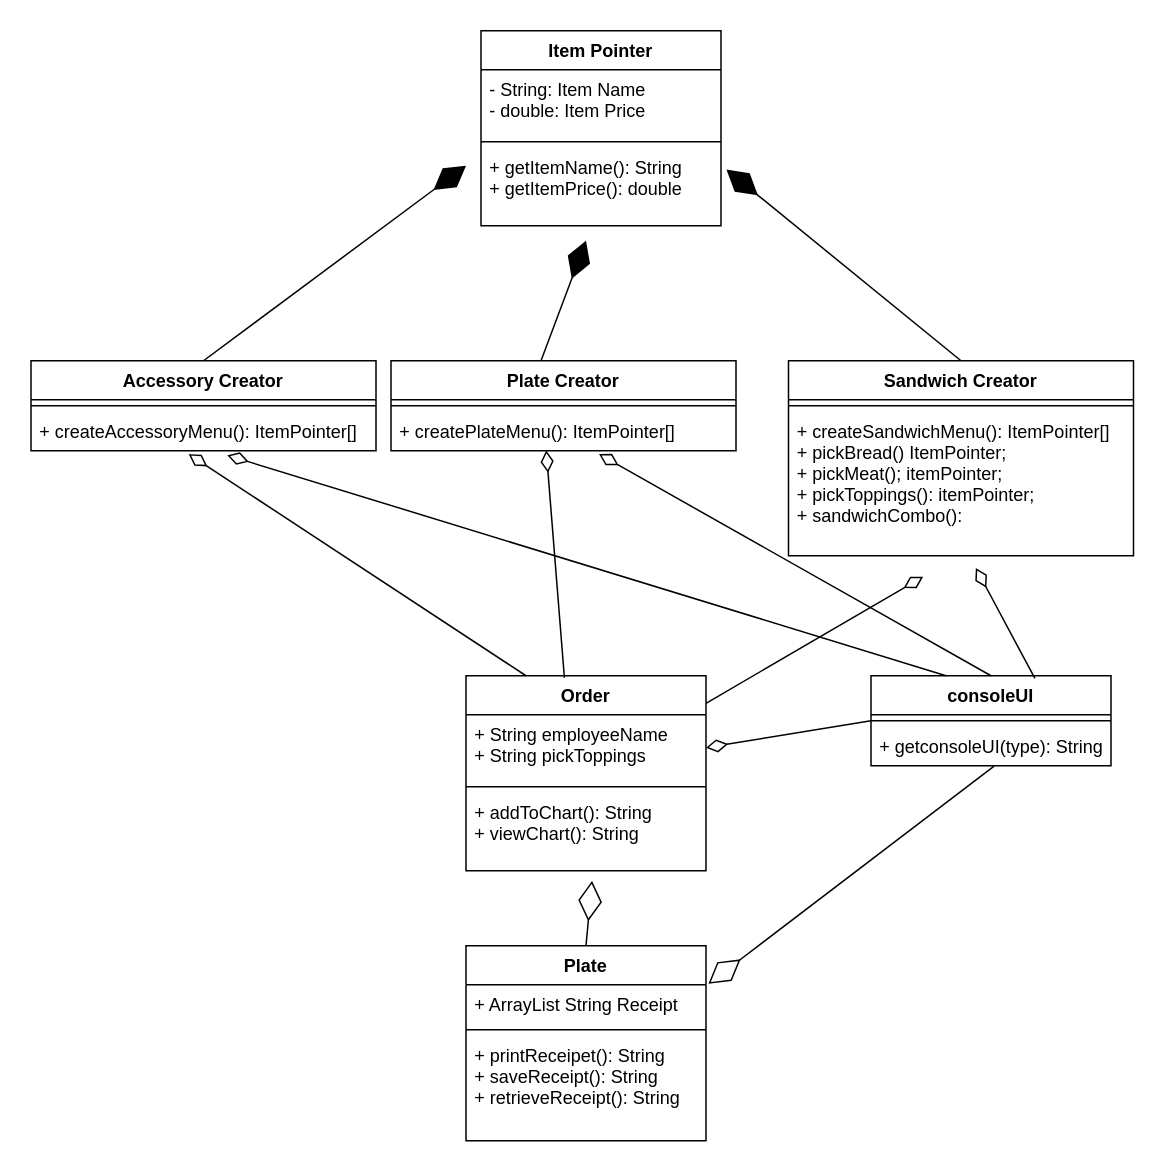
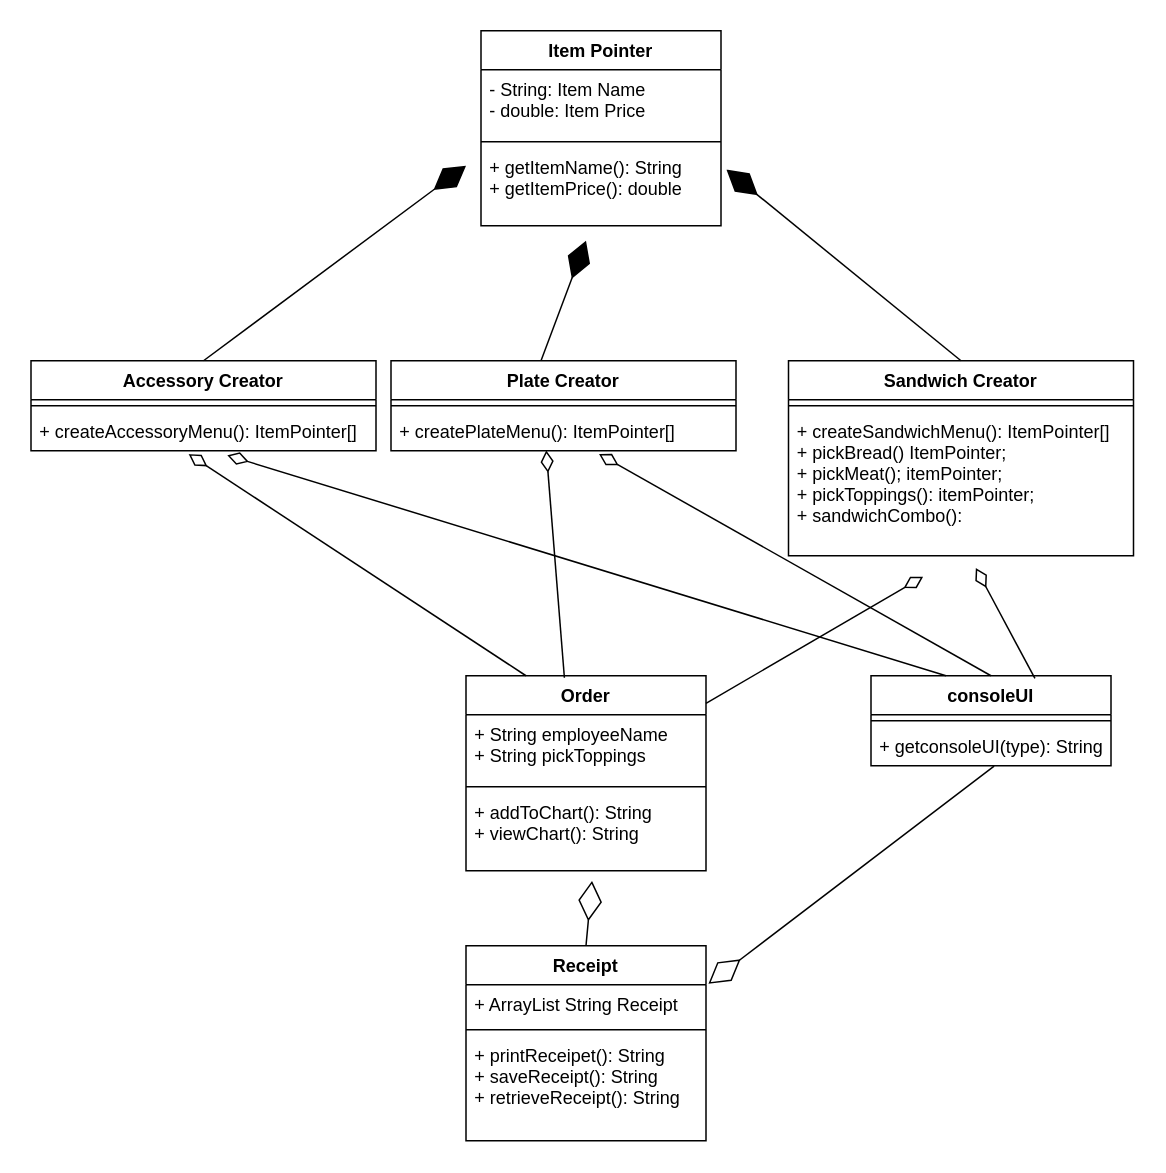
edge "consoleUI" -> "+ String employeeName + String pickToppings": removed
node "Plate": label "Plate" -> "Receipt"
